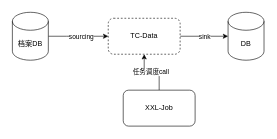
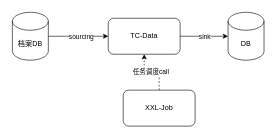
node "TC-Data": style dashed -> solid
edge "XXL-Job" -> "TC-Data": style solid -> dashed
